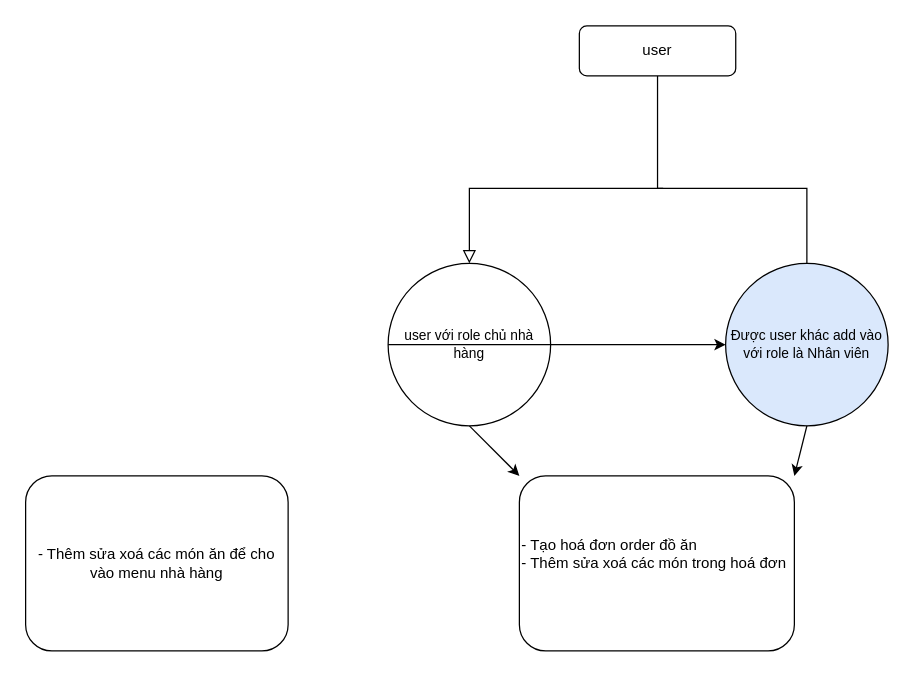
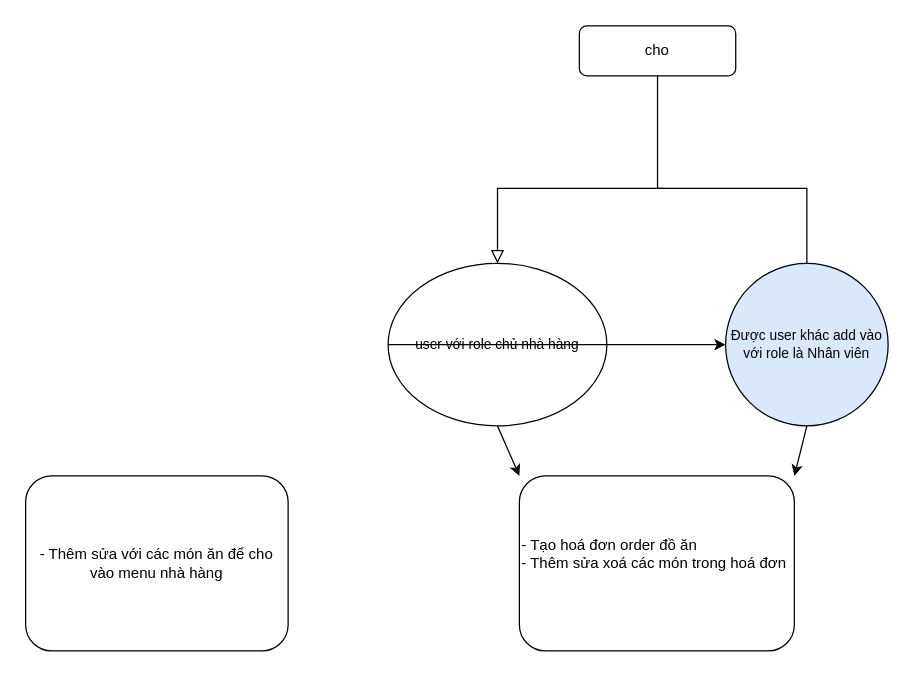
node "user": label "user" -> "cho"
node "user với role chủ nhà hàng": size 163x163 -> 219x163
node "- Thêm sửa xoá các món ăn để cho vào menu nhà hàng": label "- Thêm sửa xoá các món ăn để cho vào menu nhà hàng" -> "- Thêm sửa với các món ăn để cho vào menu nhà hàng"
